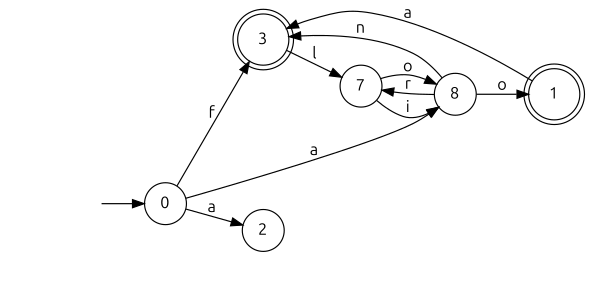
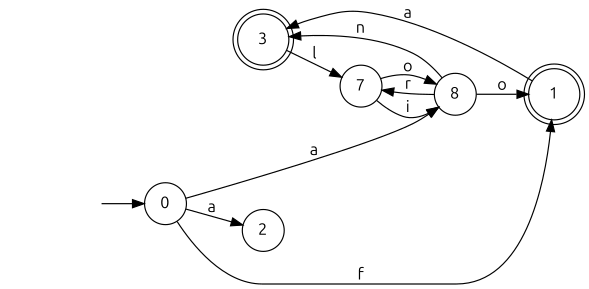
edge "0" -> "3": now "0" -> "1"
